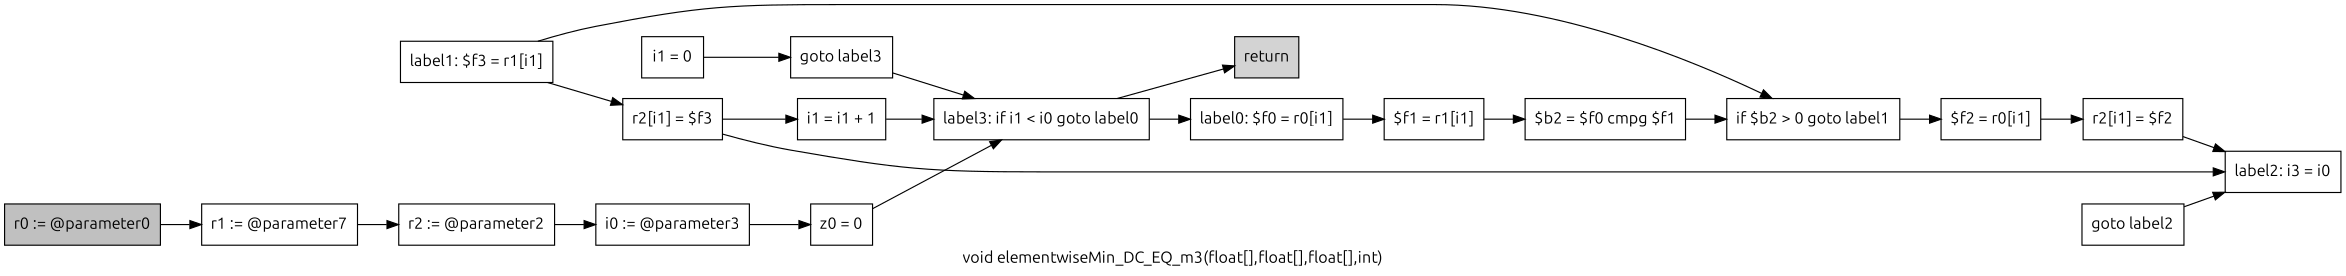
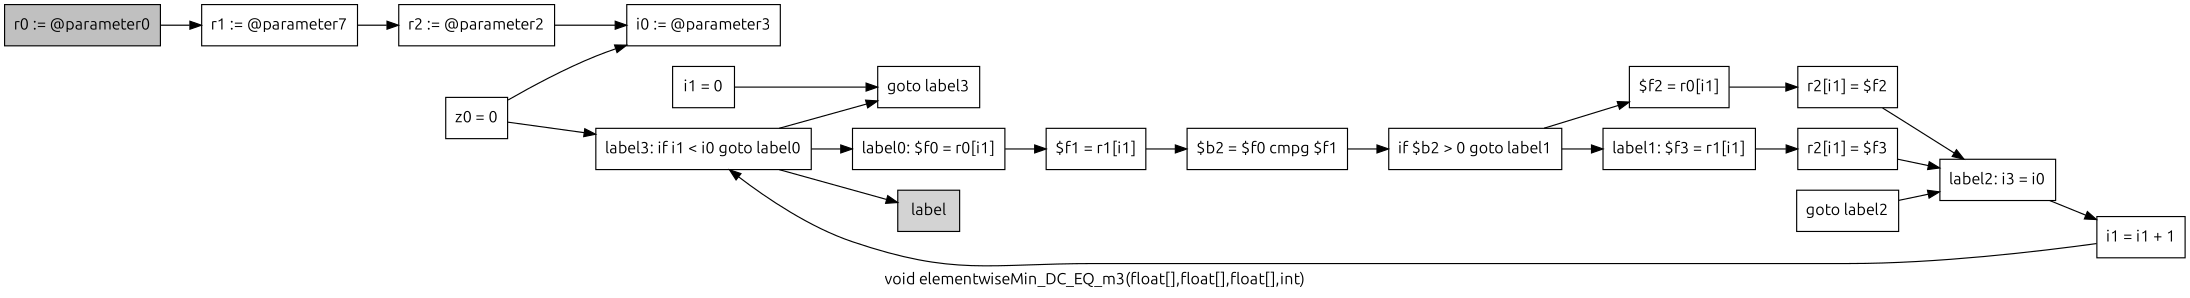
edge "label1: $f3 = r1[i1]" -> "if $b2 > 0 goto label1": reversed
node "return": label "return" -> "label"
edge "goto label3" -> "label3: if i1 < i0 goto label0": reversed
edge "r2[i1] = $f3" -> "i1 = i1 + 1": now "label2: i3 = i0" -> "i1 = i1 + 1"
edge "i0 := @parameter3" -> "z0 = 0": reversed
